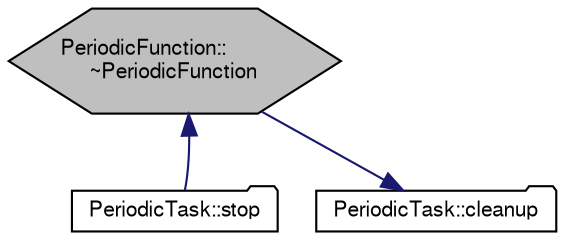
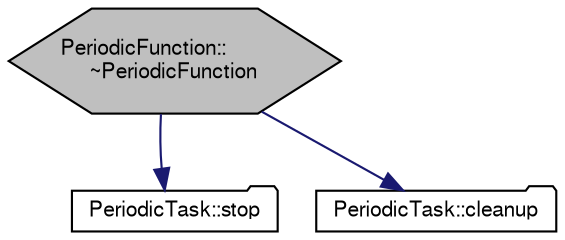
edge "PeriodicTask::stop" -> "PeriodicFunction:: ~PeriodicFunction": reversed
